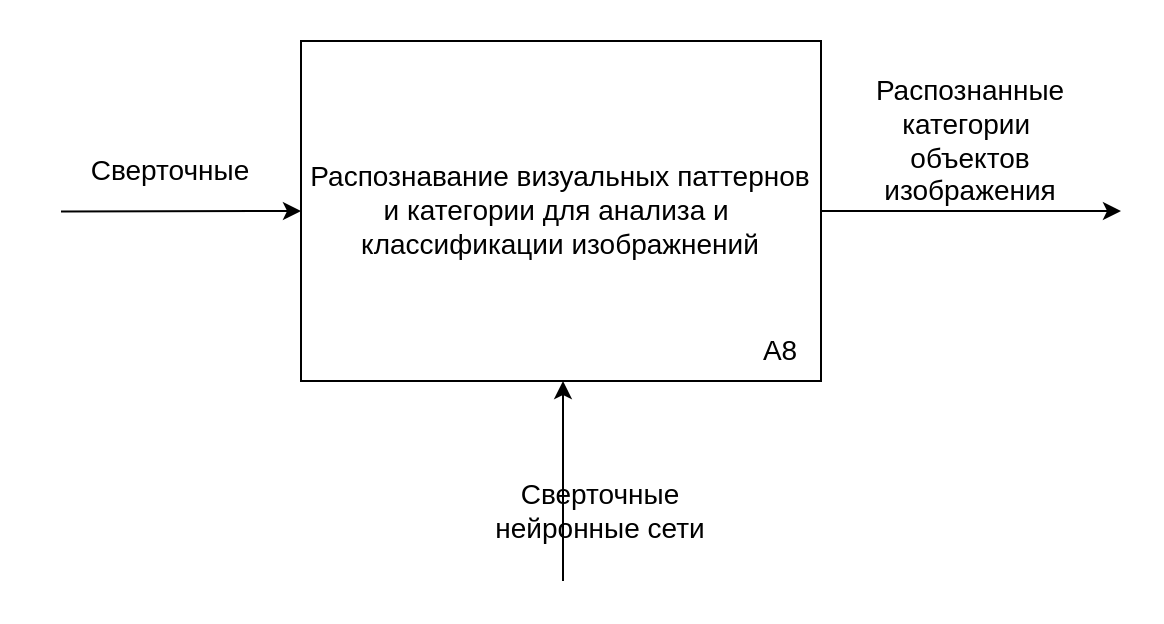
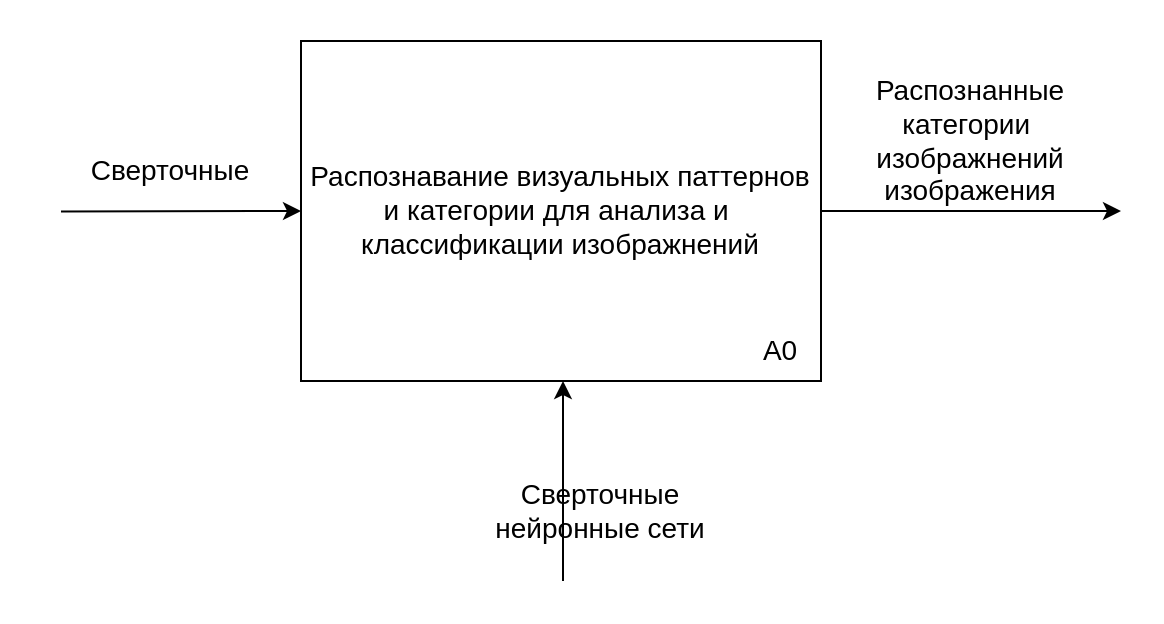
node "Распознанные категории объектов изображения": label "Распознанные категории объектов изображения" -> "Распознанные категории изображнений изображения"
node "A8": label "A8" -> "A0"
